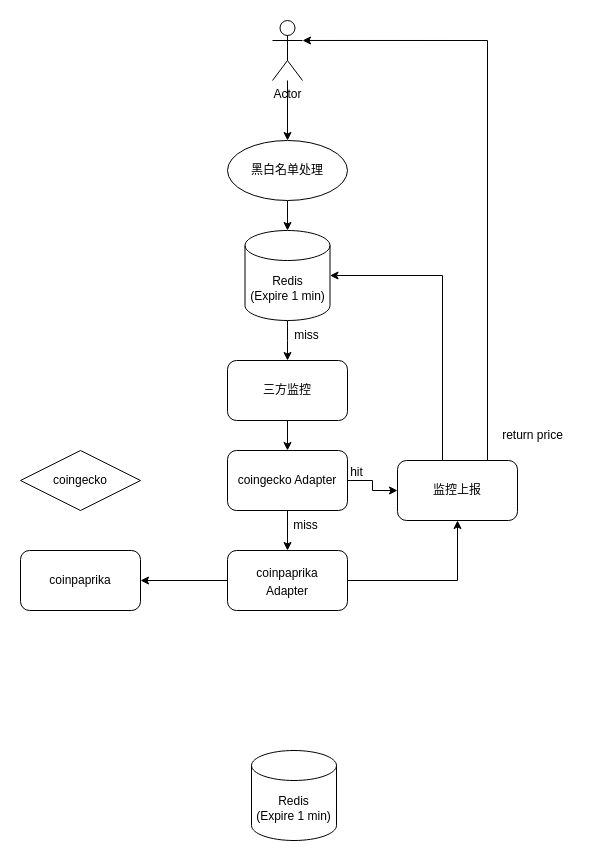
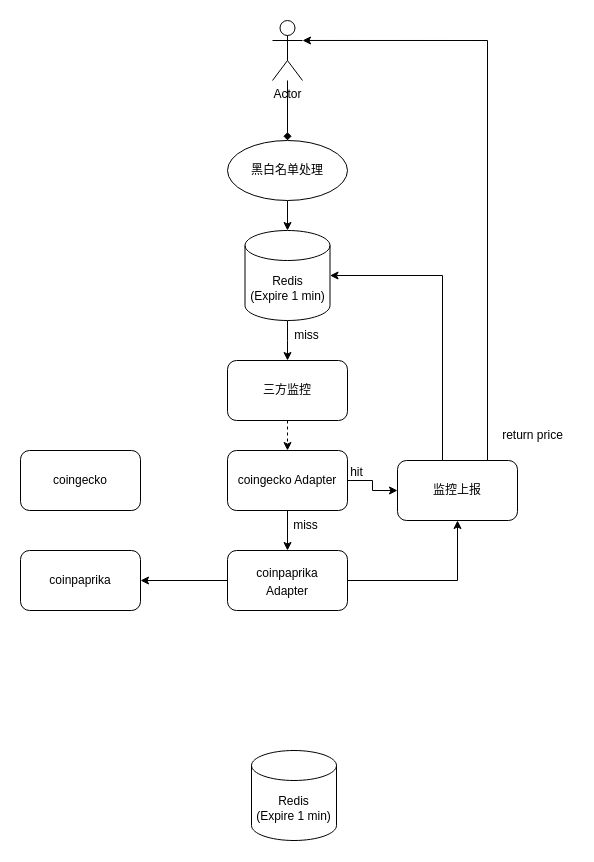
edge "Actor" -> "黑白名单处理": arrowhead classic -> diamond
edge "三方监控" -> "coingecko Adapter": style solid -> dashed
node "coingecko": shape diamond -> rounded rectangle
